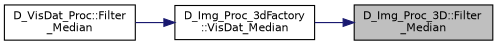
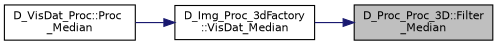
node "D_VisDat_Proc::Filter _Median": label "D_VisDat_Proc::Filter _Median" -> "D_VisDat_Proc::Proc _Median"
node "D_Img_Proc_3D::Filter _Median": label "D_Img_Proc_3D::Filter _Median" -> "D_Proc_Proc_3D::Filter _Median"
